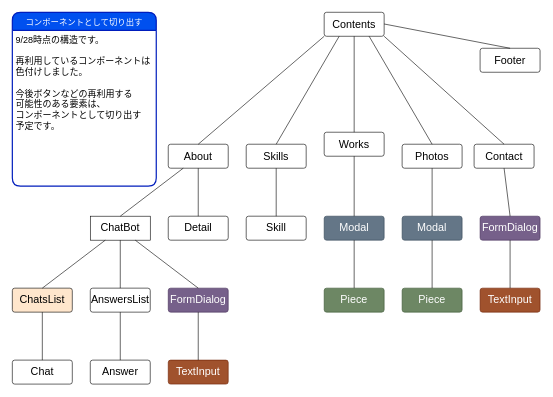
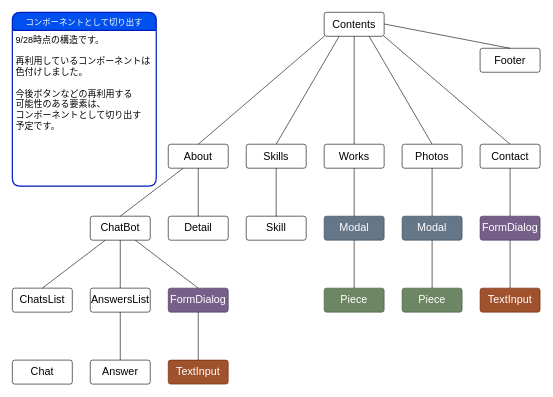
node "Works": moved (354, 144) -> (354, 156)
node "Contact": moved (504, 156) -> (510, 156)
node "ChatBot": shape rectangle -> rounded rectangle
node "ChatsList": fillcolor #ffe6cc -> #ffffff
edge "ChatsList" -- "Chat": removed
